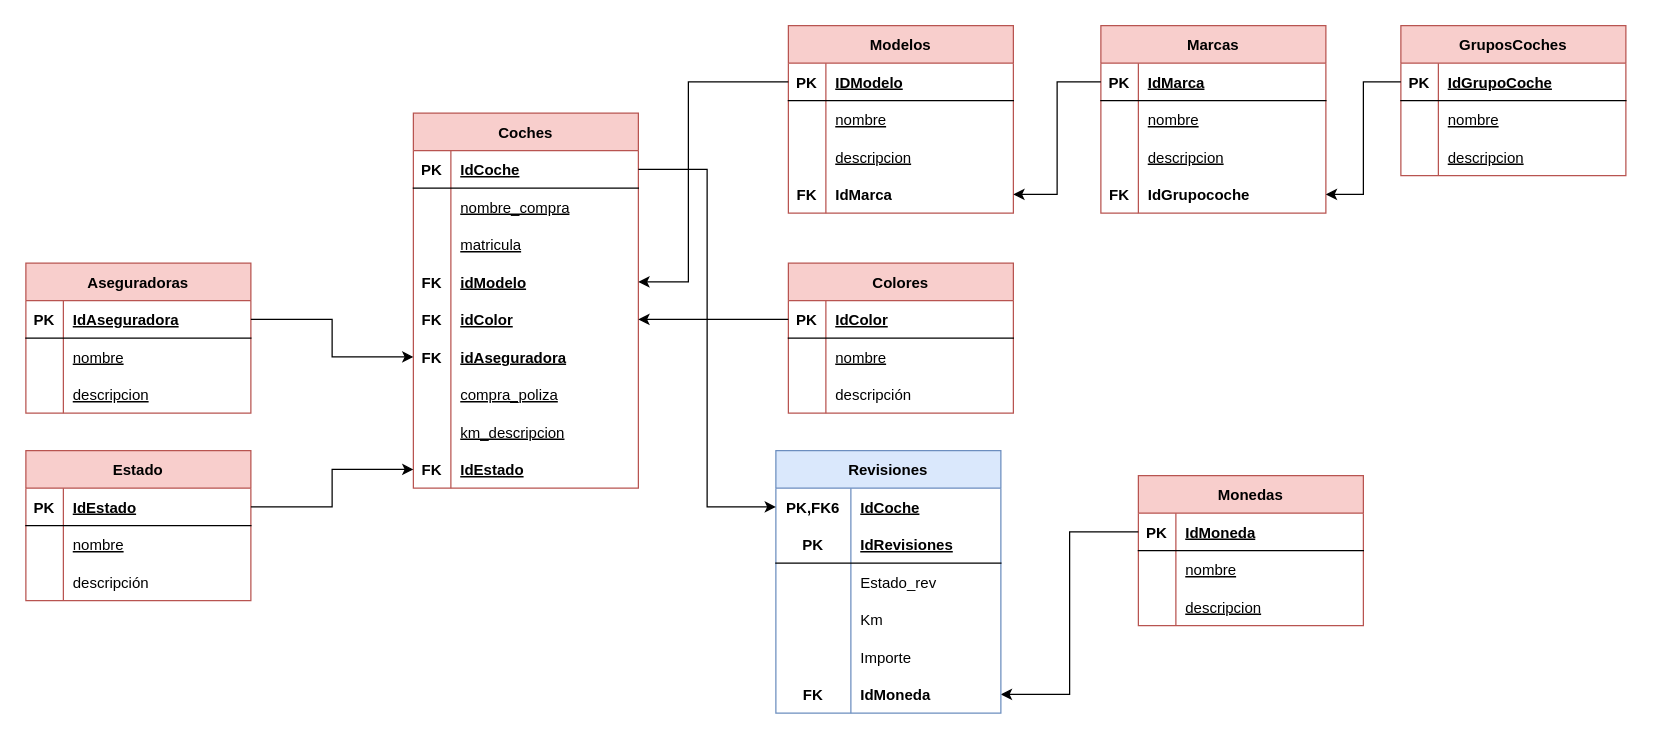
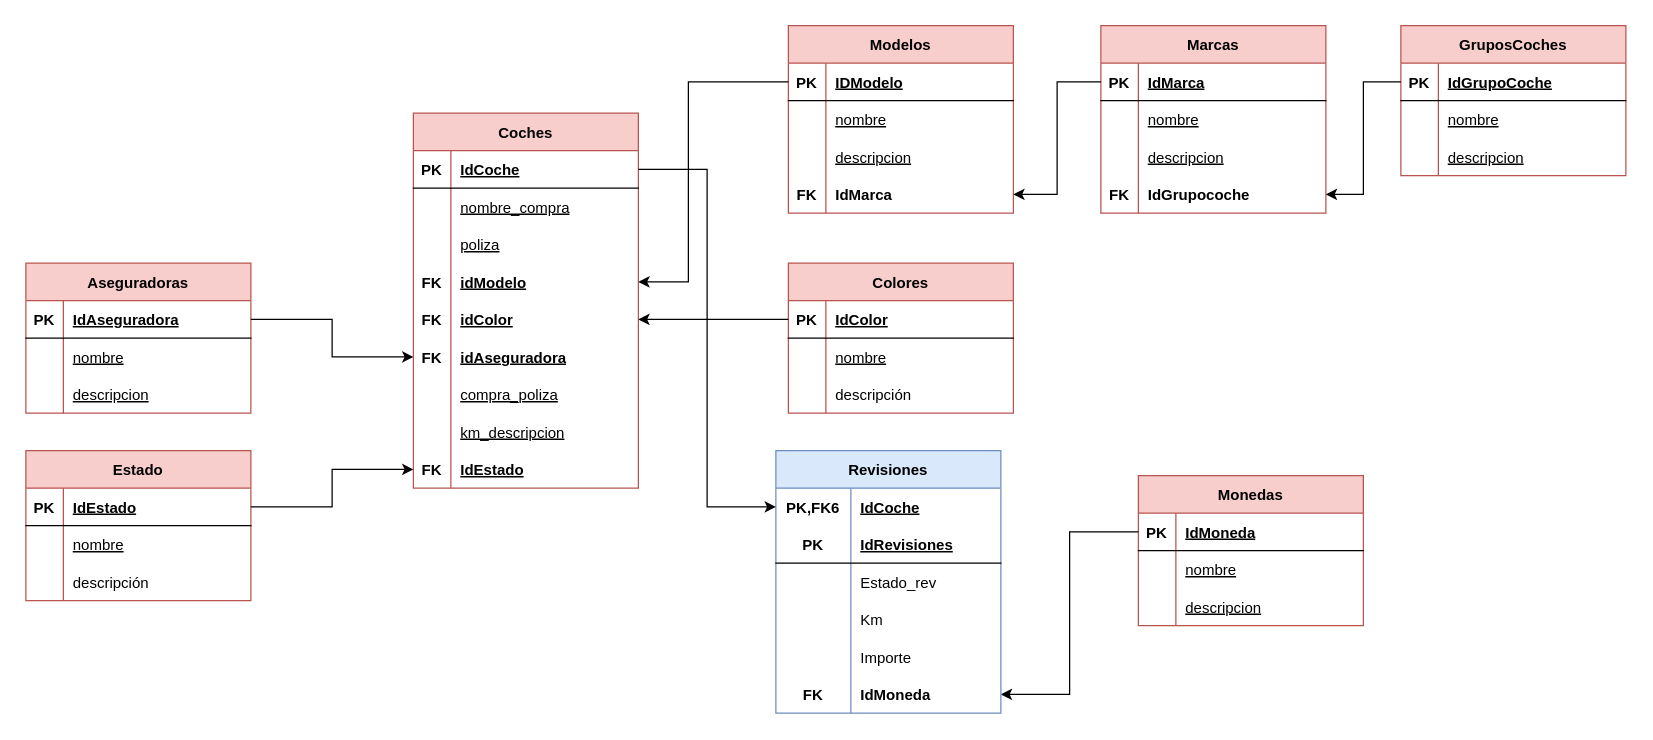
node "matricula": label "matricula" -> "poliza"
